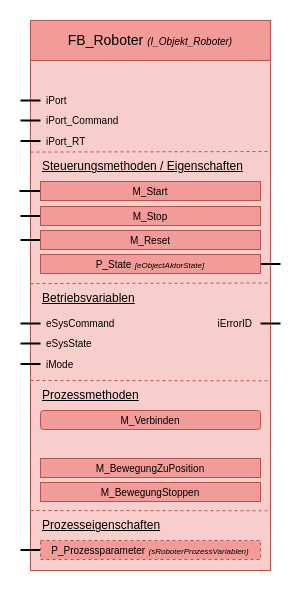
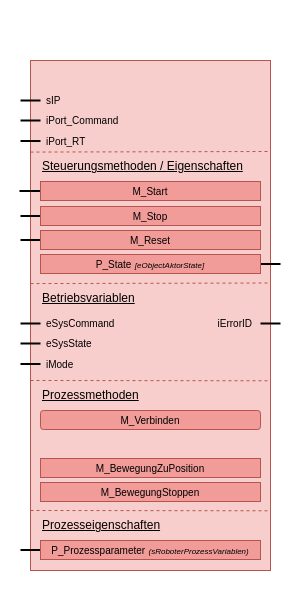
node "FB_Roboter (I_Objekt_Roboter)": removed
node "iPort": label "iPort" -> "sIP"
node "P_Prozessparameter (sRoboterProzessVariablen)": style dashed -> solid
